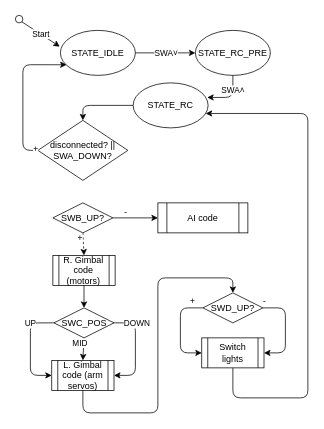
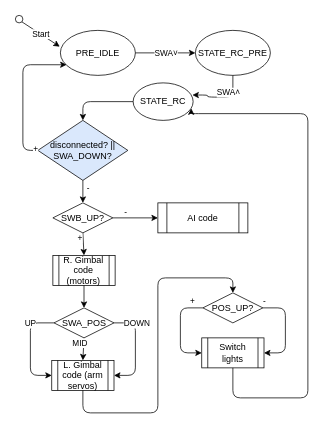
node "STATE_IDLE": label "STATE_IDLE" -> "PRE_IDLE"
node "STATE_RC": size 75x45 -> 60x38
node "disconnected? || SWA_DOWN?": fillcolor #ffffff -> #dae8fc
edge "disconnected? || SWA_DOWN?" -> "SWB_UP?": added, label "-"
edge "SWB_UP?" -> "R. Gimbal code (motors)": style dashed -> solid
node "SWD_UP?": label "SWD_UP?" -> "POS_UP?"
node "SWC_POS": label "SWC_POS" -> "SWA_POS"
